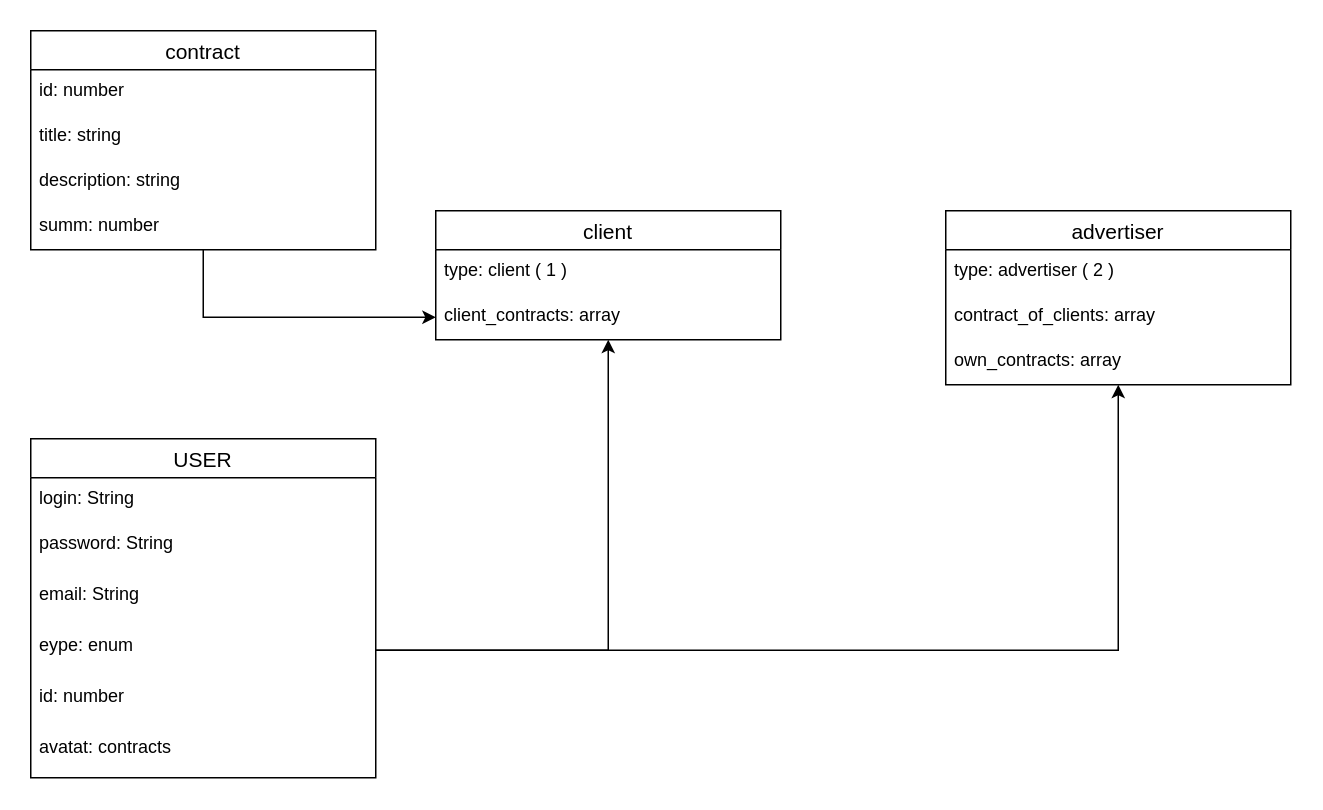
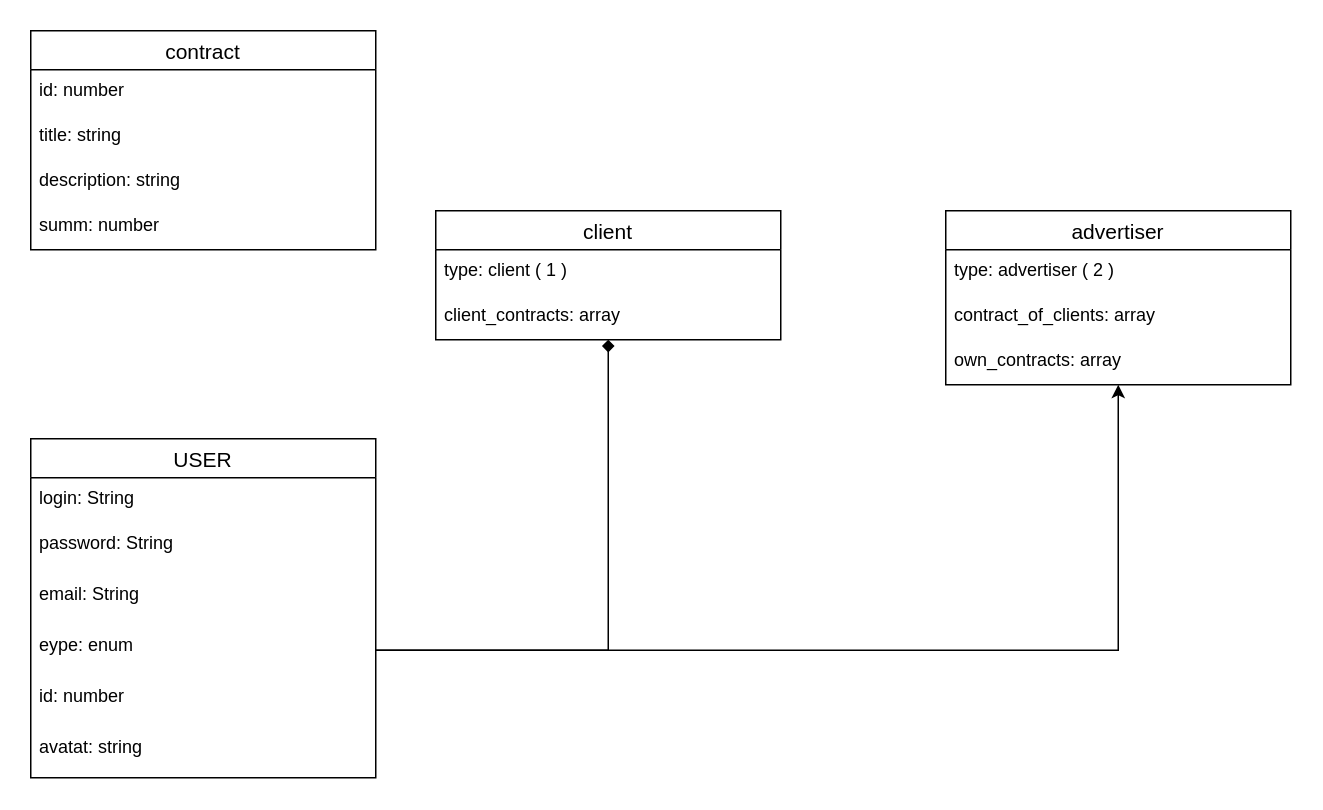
edge "contract" -> "client_contracts: array": removed
edge "eype: enum" -> "сlient": arrowhead classic -> diamond
node "avatat: contracts": label "avatat: contracts" -> "avatat: string"
